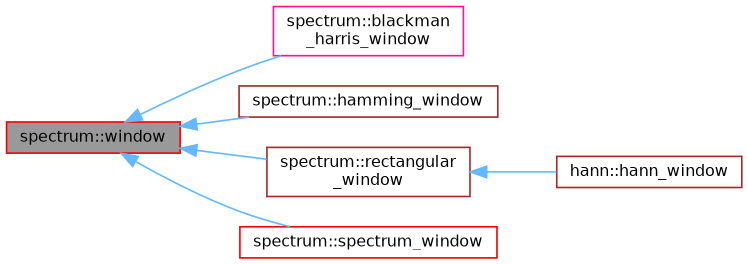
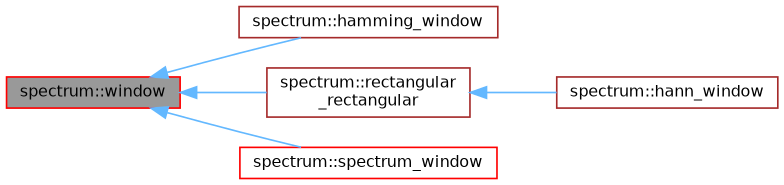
node "spectrum::blackman _harris_window": removed
node "spectrum::rectangular _window": label "spectrum::rectangular _window" -> "spectrum::rectangular _rectangular"
node "hann::hann_window": label "hann::hann_window" -> "spectrum::hann_window"
